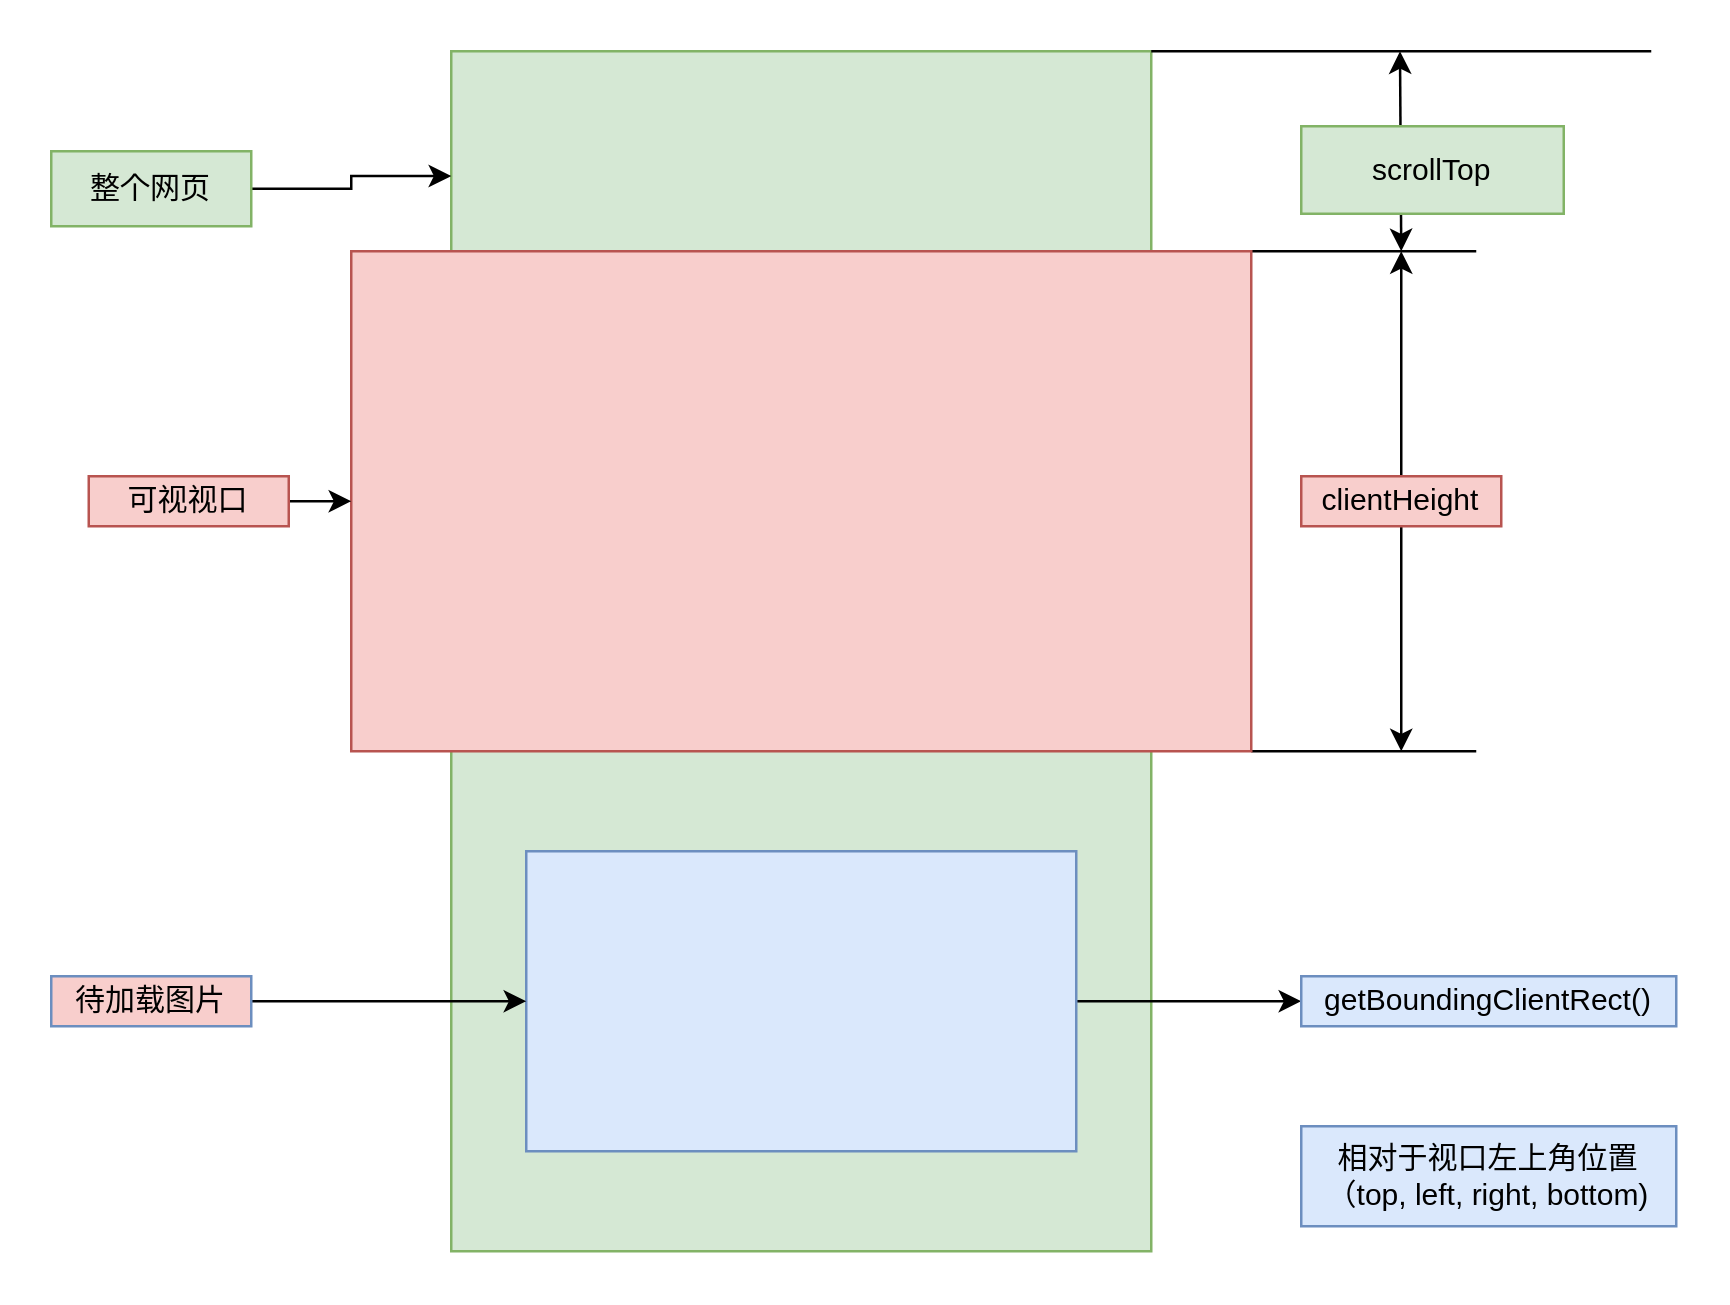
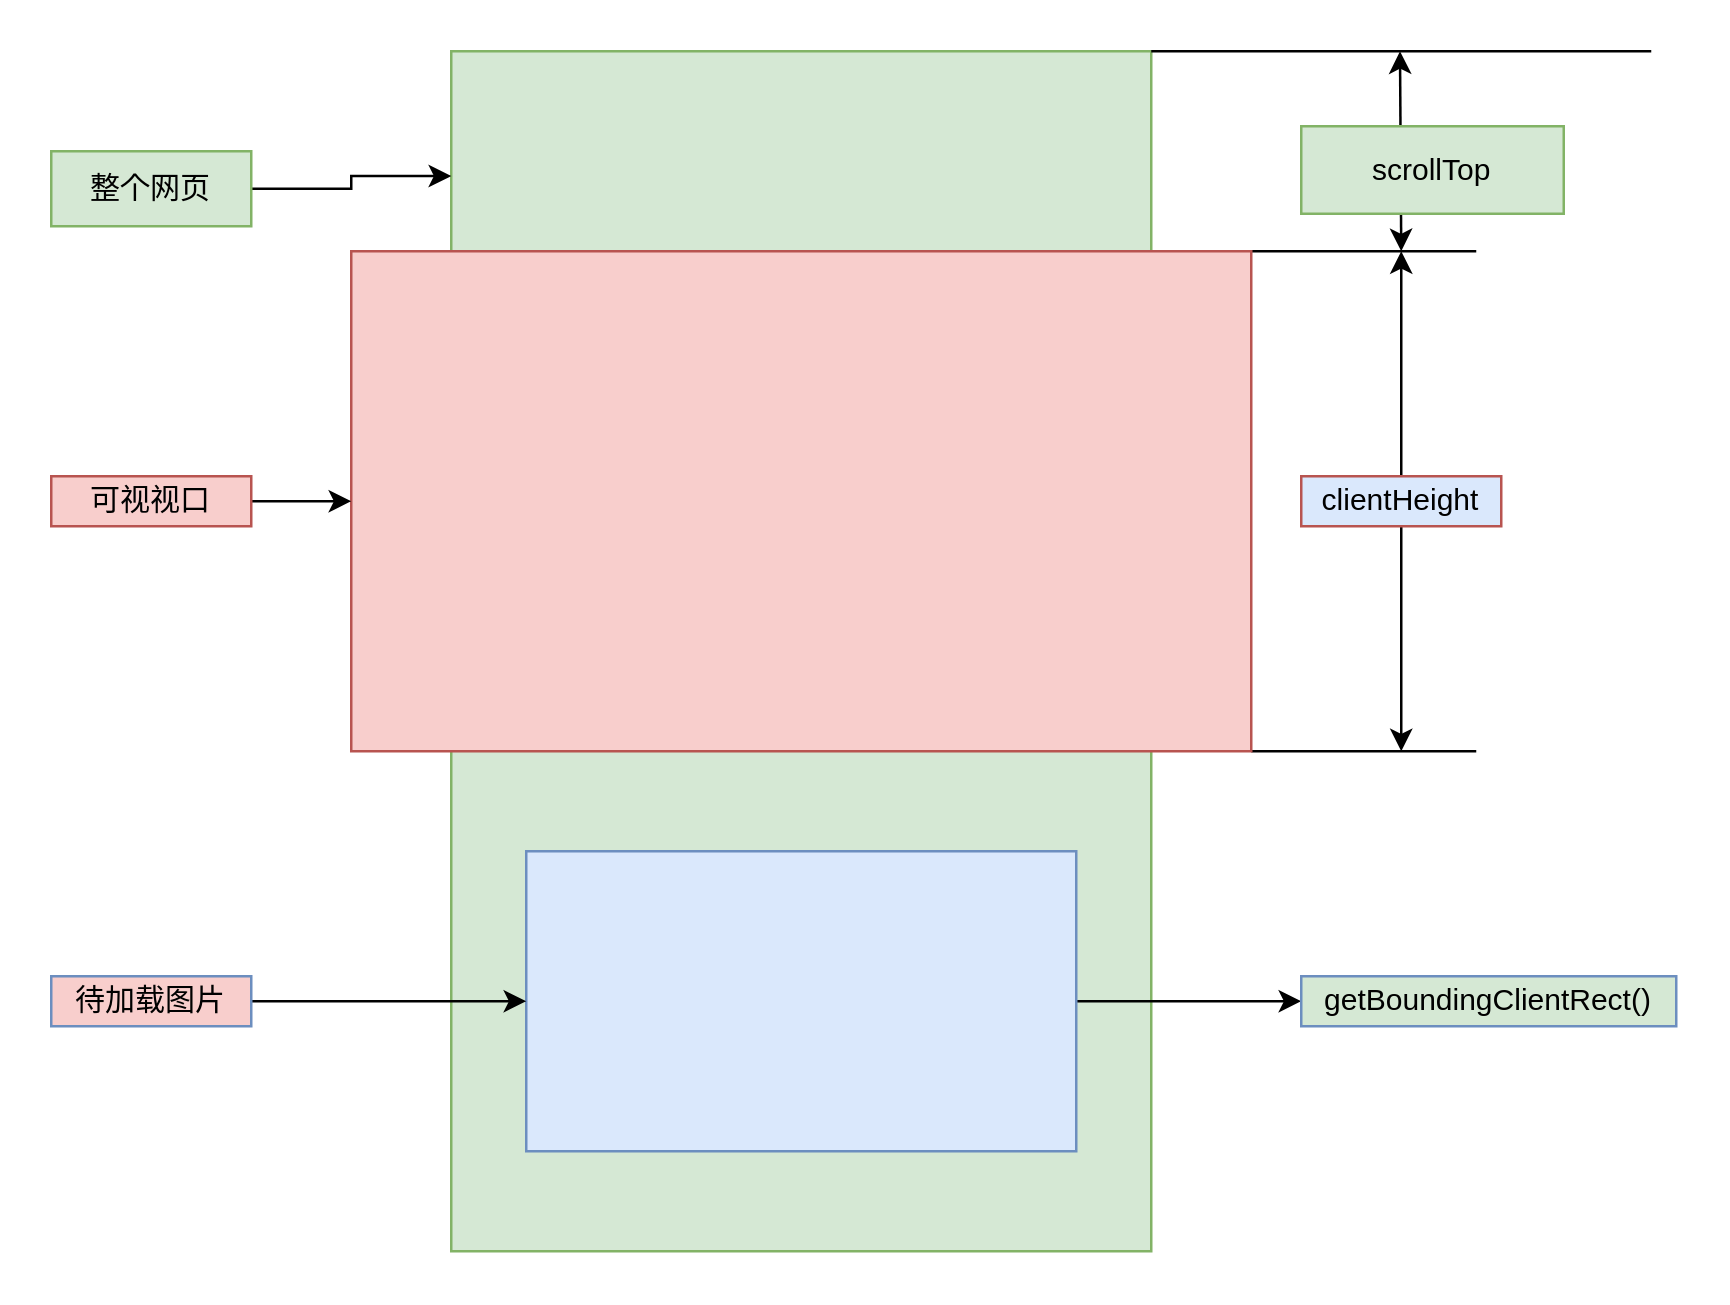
node "可视视口": moved (189, 501) -> (151, 501)
node "clientHeight": fillcolor #f8cecc -> #dae8fc
node "getBoundingClientRect()": fillcolor #dae8fc -> #d5e8d4
node "相对于视口左上角位置（top, left, right, bottom)": removed
